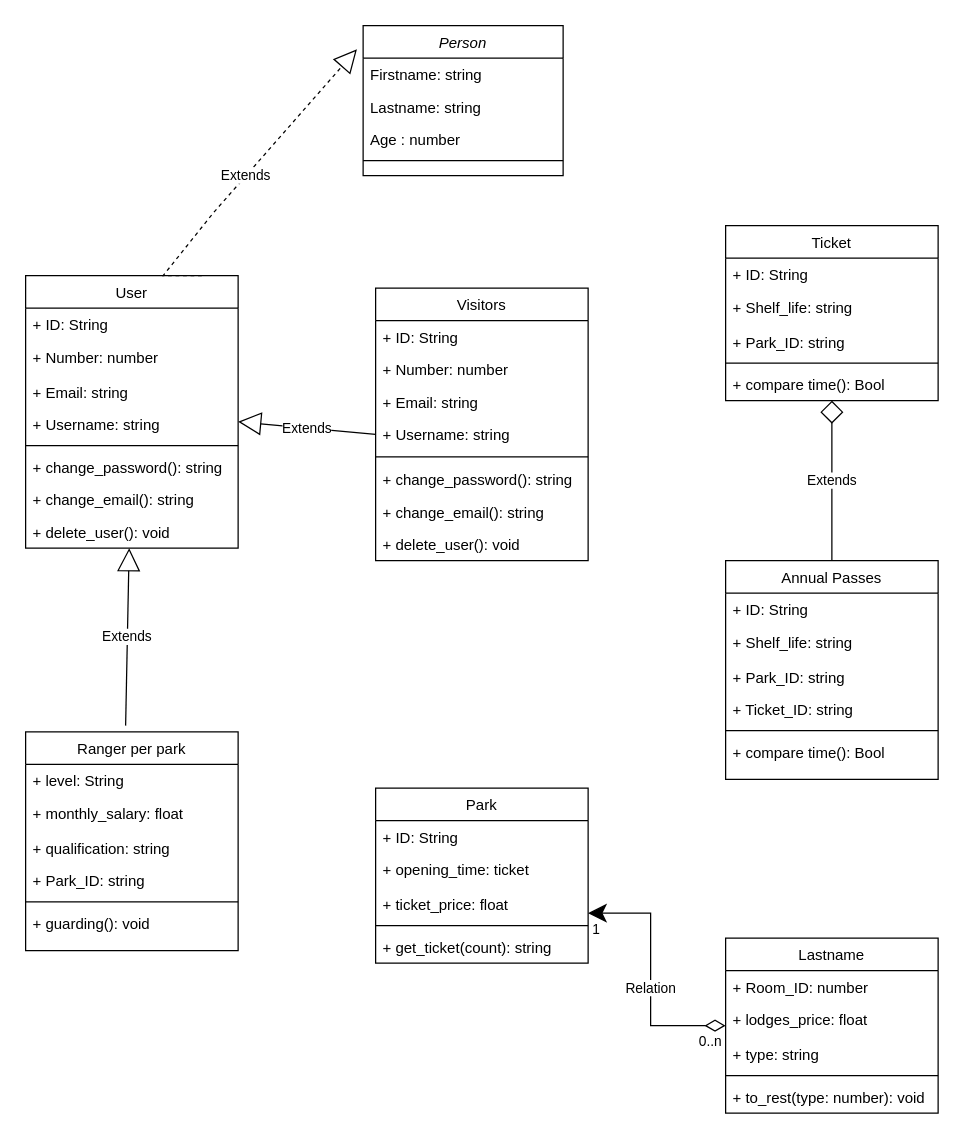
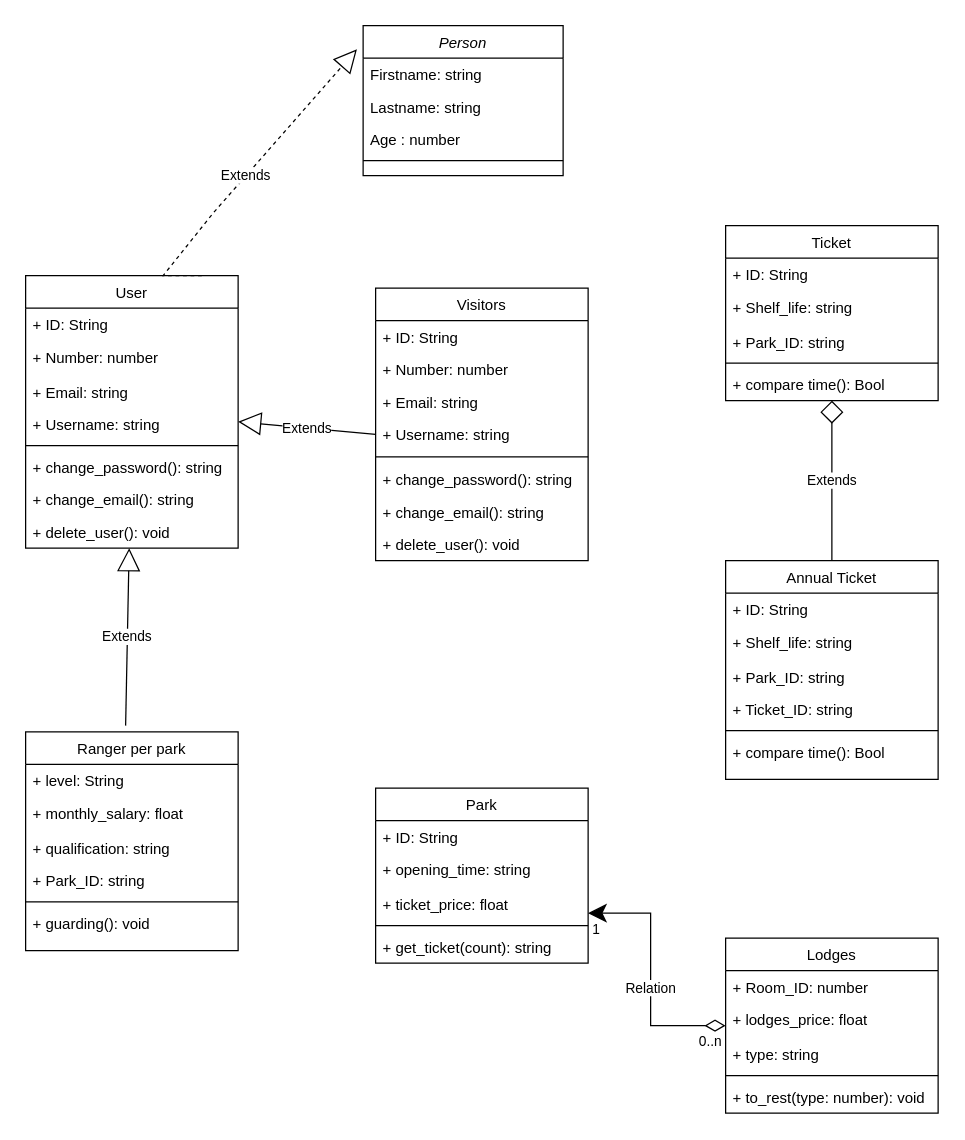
node "Annual Passes": label "Annual Passes" -> "Annual Ticket"
node "+ opening_time: ticket": label "+ opening_time: ticket" -> "+ opening_time: string"
node "Lastname": label "Lastname" -> "Lodges"
